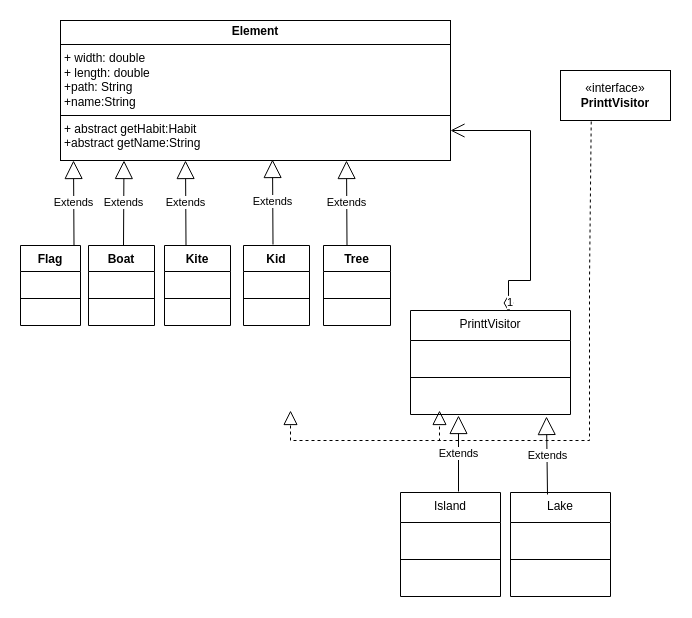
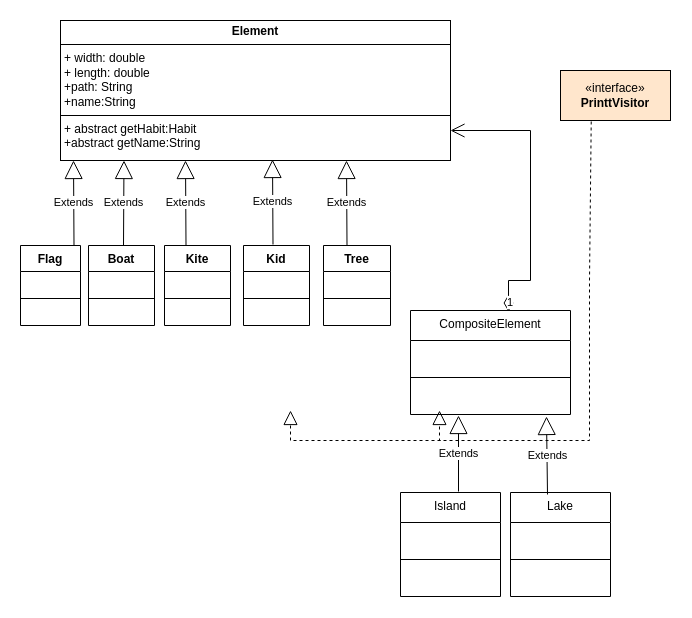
node "«interface» PrinttVisitor": fillcolor #ffffff -> #ffe6cc
node "PrinttVisitor": label "PrinttVisitor" -> "CompositeElement"
